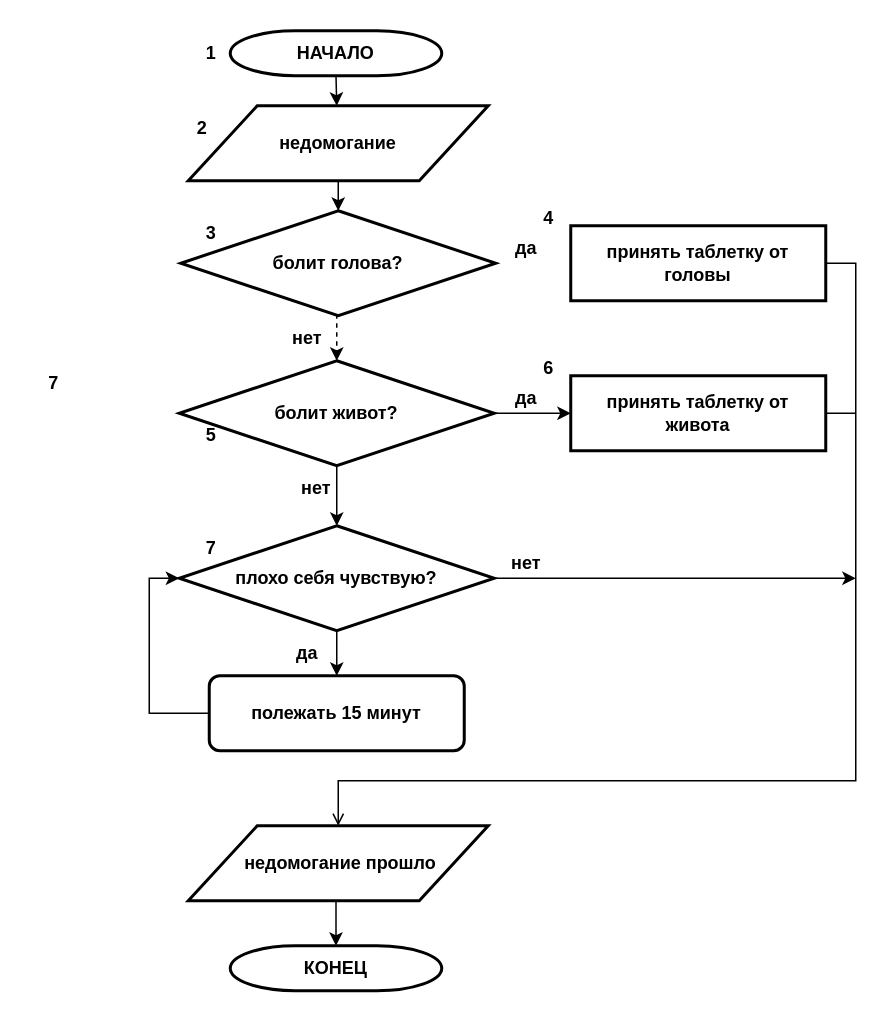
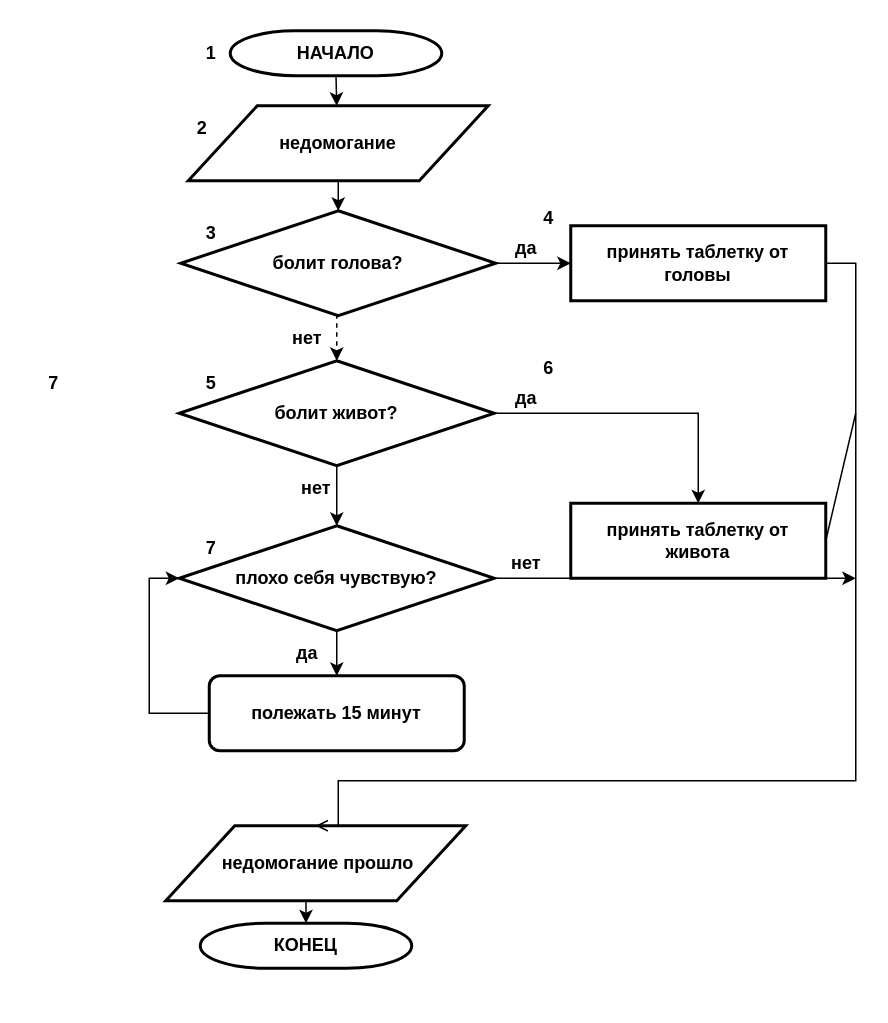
edge "болит голова?" -> "принять таблетку от головы": added
node "принять таблетку от живота": moved (698, 413) -> (698, 541)
node "5": moved (210, 436) -> (210, 383)
node "недомогание прошло": moved (338, 863) -> (316, 863)
node "КОНЕЦ": moved (336, 968) -> (306, 946)
